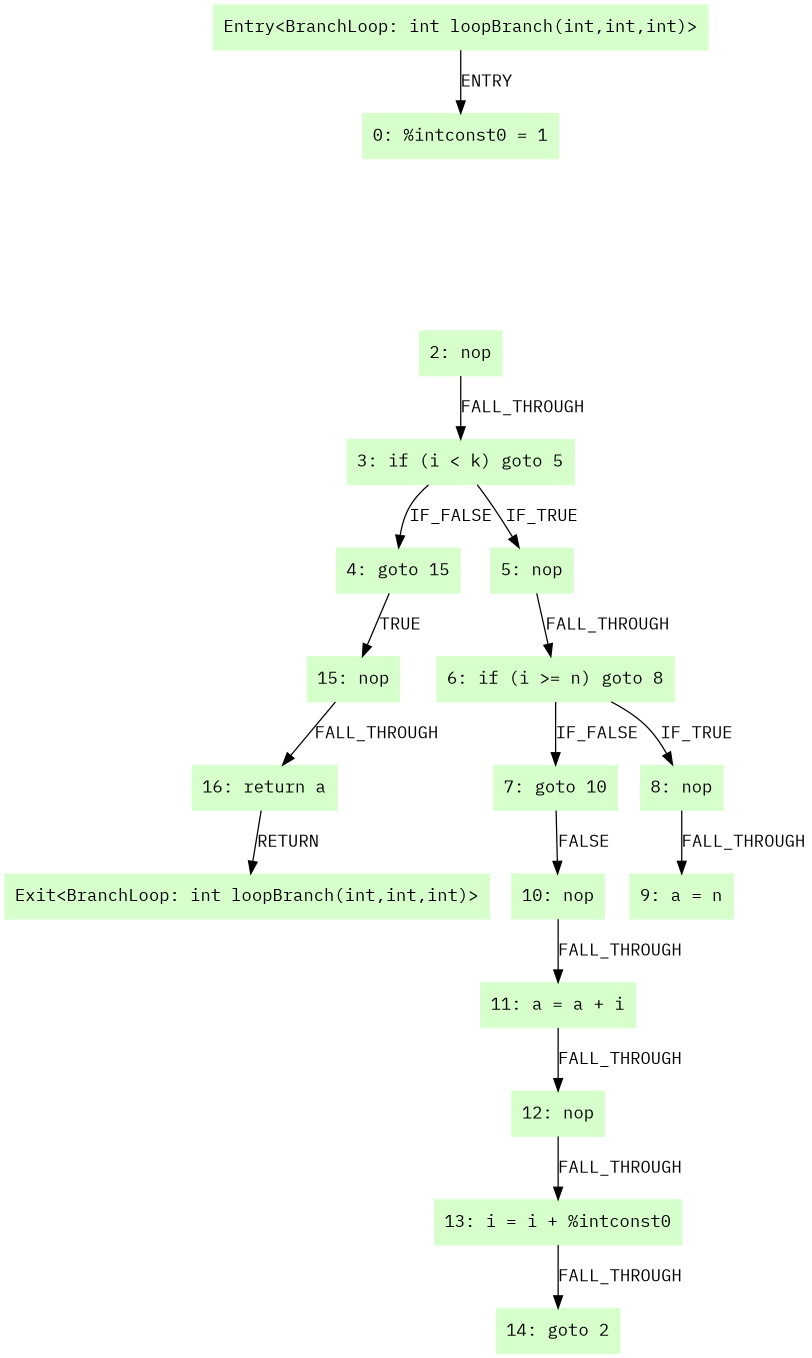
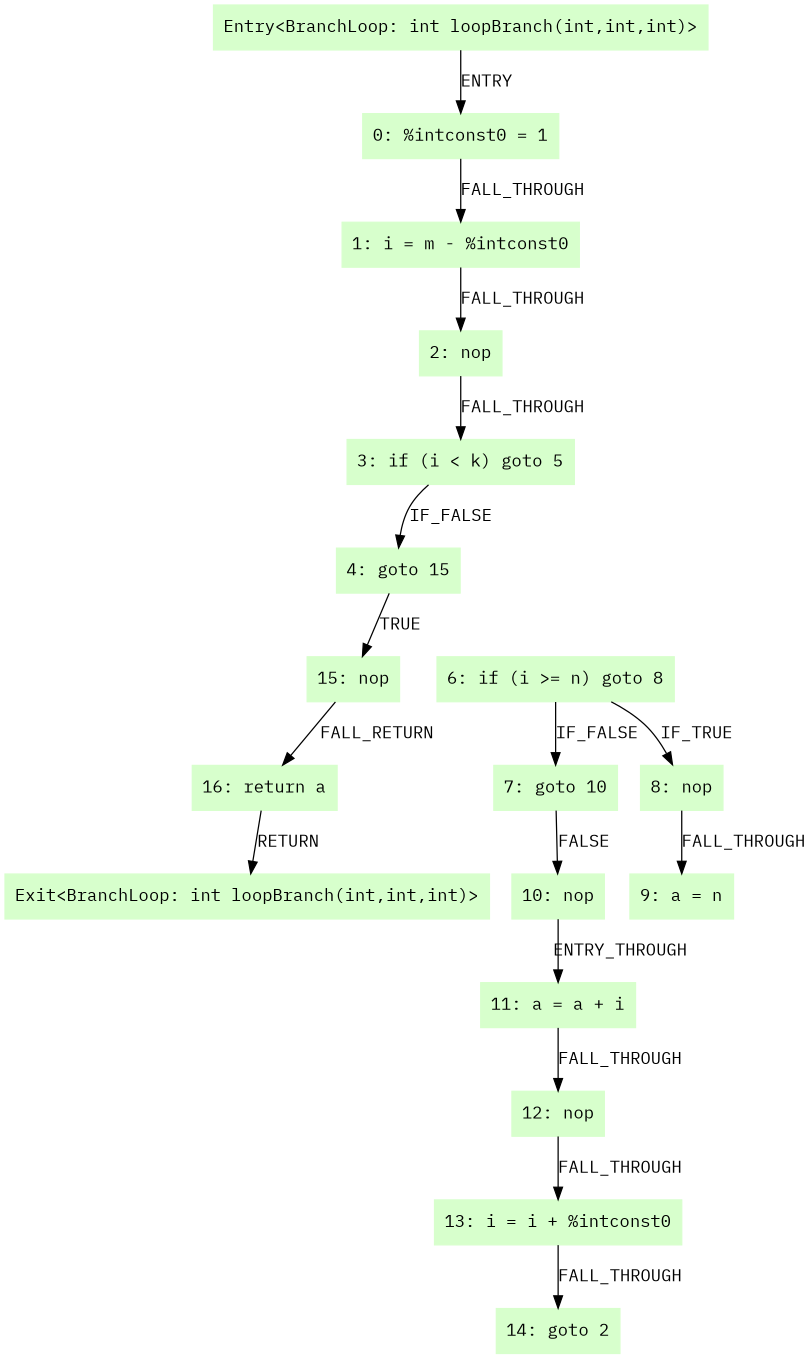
node "1: i = m - %intconst0": added
node "5: nop": removed
edge "15: nop" -> "16: return a": label "FALL_THROUGH" -> "FALL_RETURN"
edge "10: nop" -> "11: a = a + i": label "FALL_THROUGH" -> "ENTRY_THROUGH"
